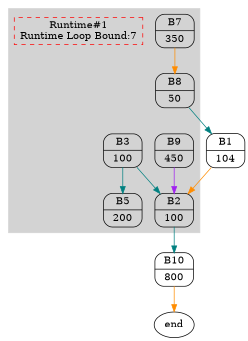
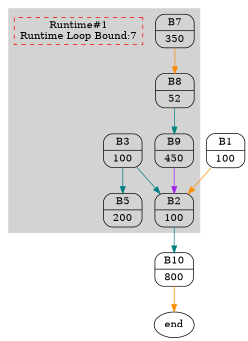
node "B8": text "50" -> "52"
edge "B8" -> "B1": now "B8" -> "B9"
node "B1": text "104" -> "100"
